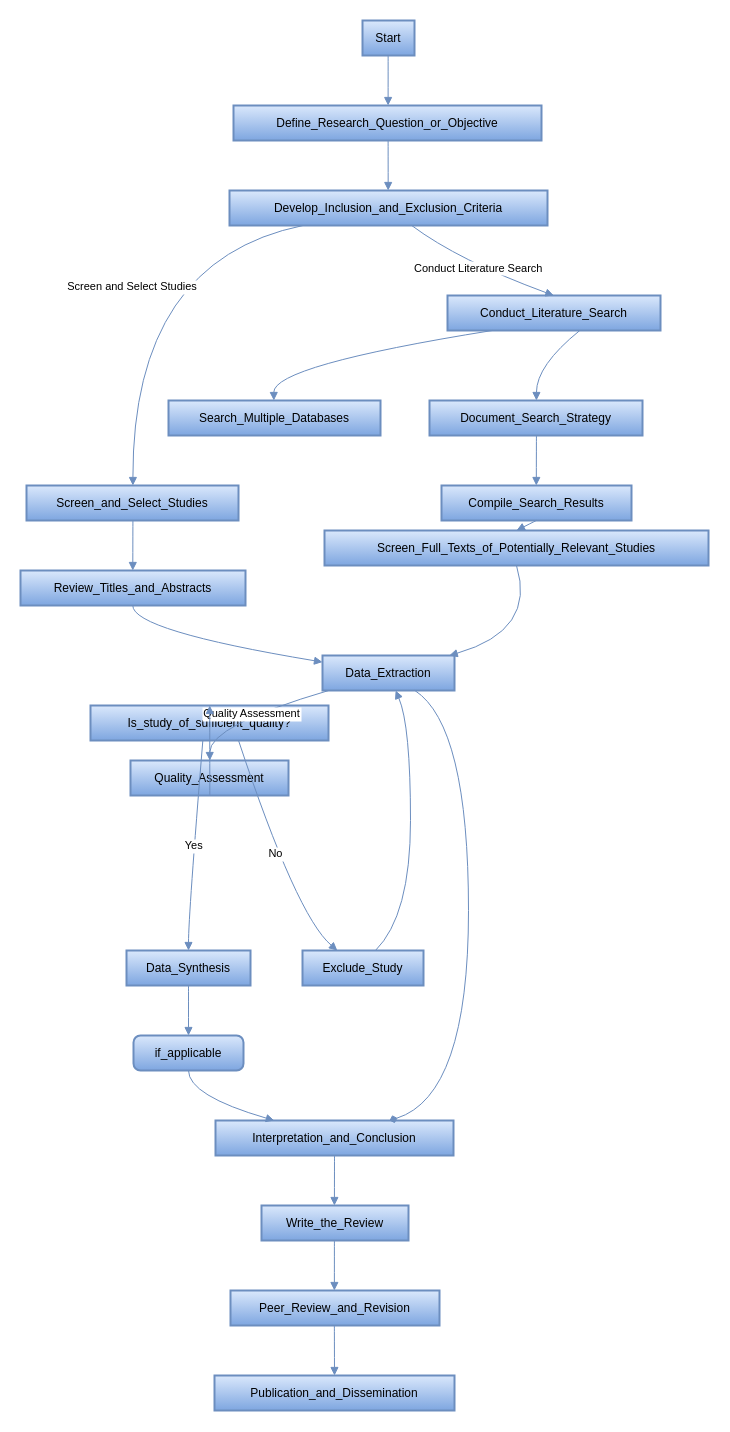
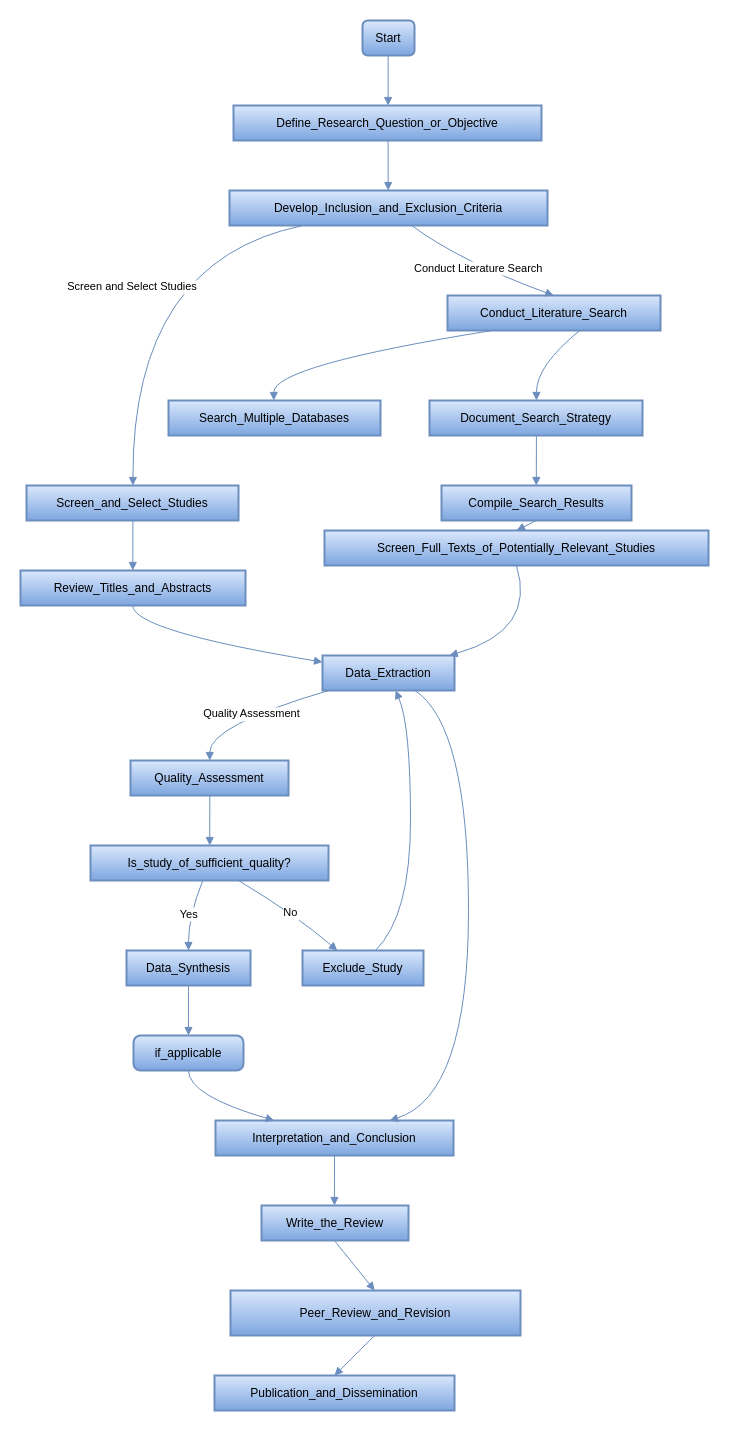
node "Start": shape rectangle -> rounded rectangle
node "Is_study_of_sufficient_quality?": moved (210, 723) -> (210, 863)
edge "Data_Extraction" -> "Interpretation_and_Conclusion": arrowhead diamond -> block
node "Peer_Review_and_Revision": size 209x35 -> 290x45
